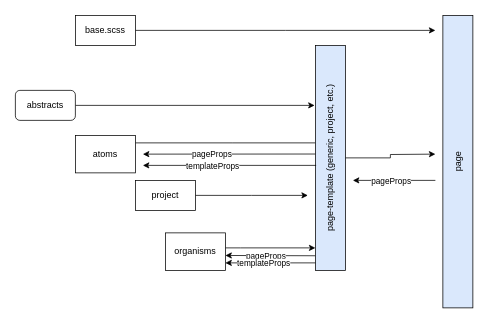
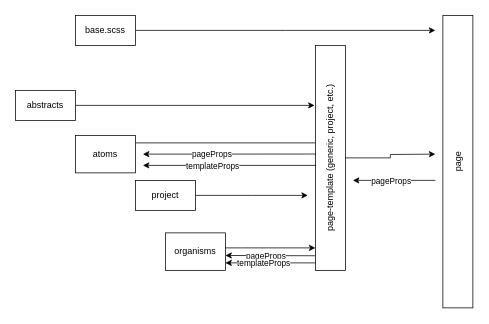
node "abstracts": shape rounded rectangle -> rectangle
node "page-template (generic, project, etc.)": fillcolor #dae8fc -> #ffffff
node "page": fillcolor #dae8fc -> #ffffff
